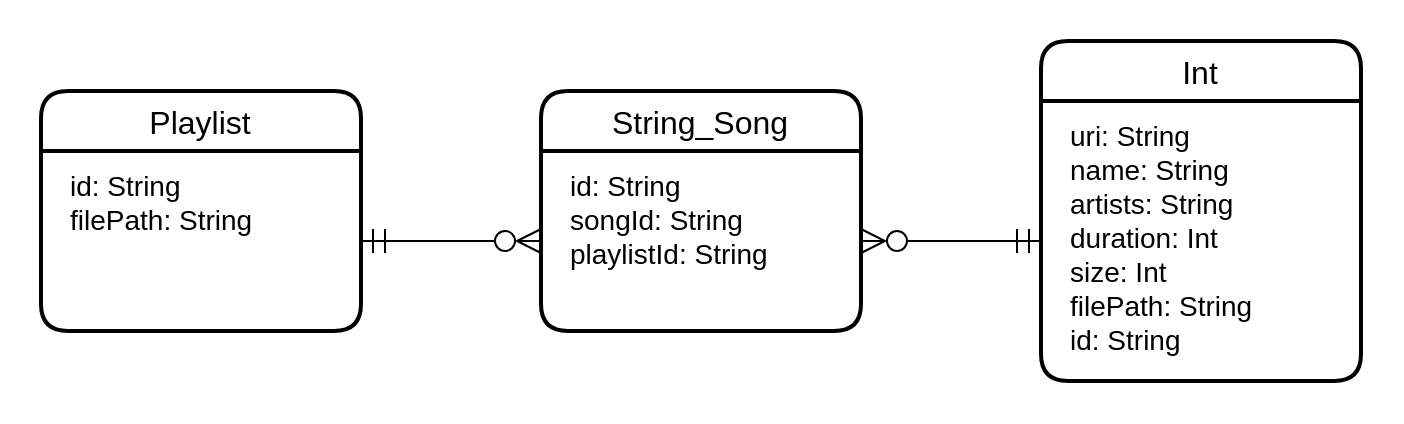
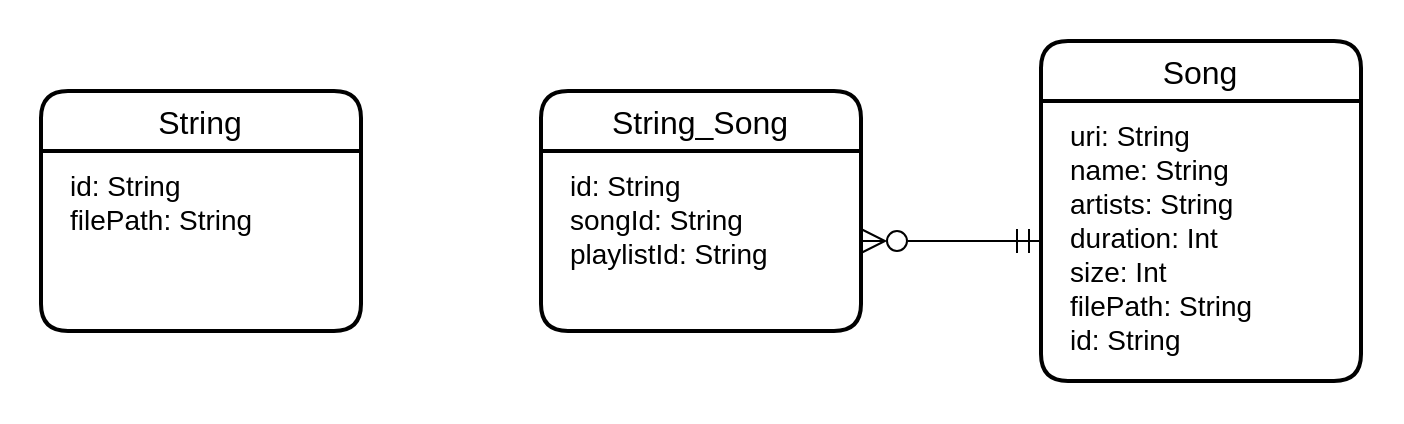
node "Int": label "Int" -> "Song"
node "Playlist": label "Playlist" -> "String"
edge "id: String filePath: String" -- "id: String songId: String playlistId: String": removed
